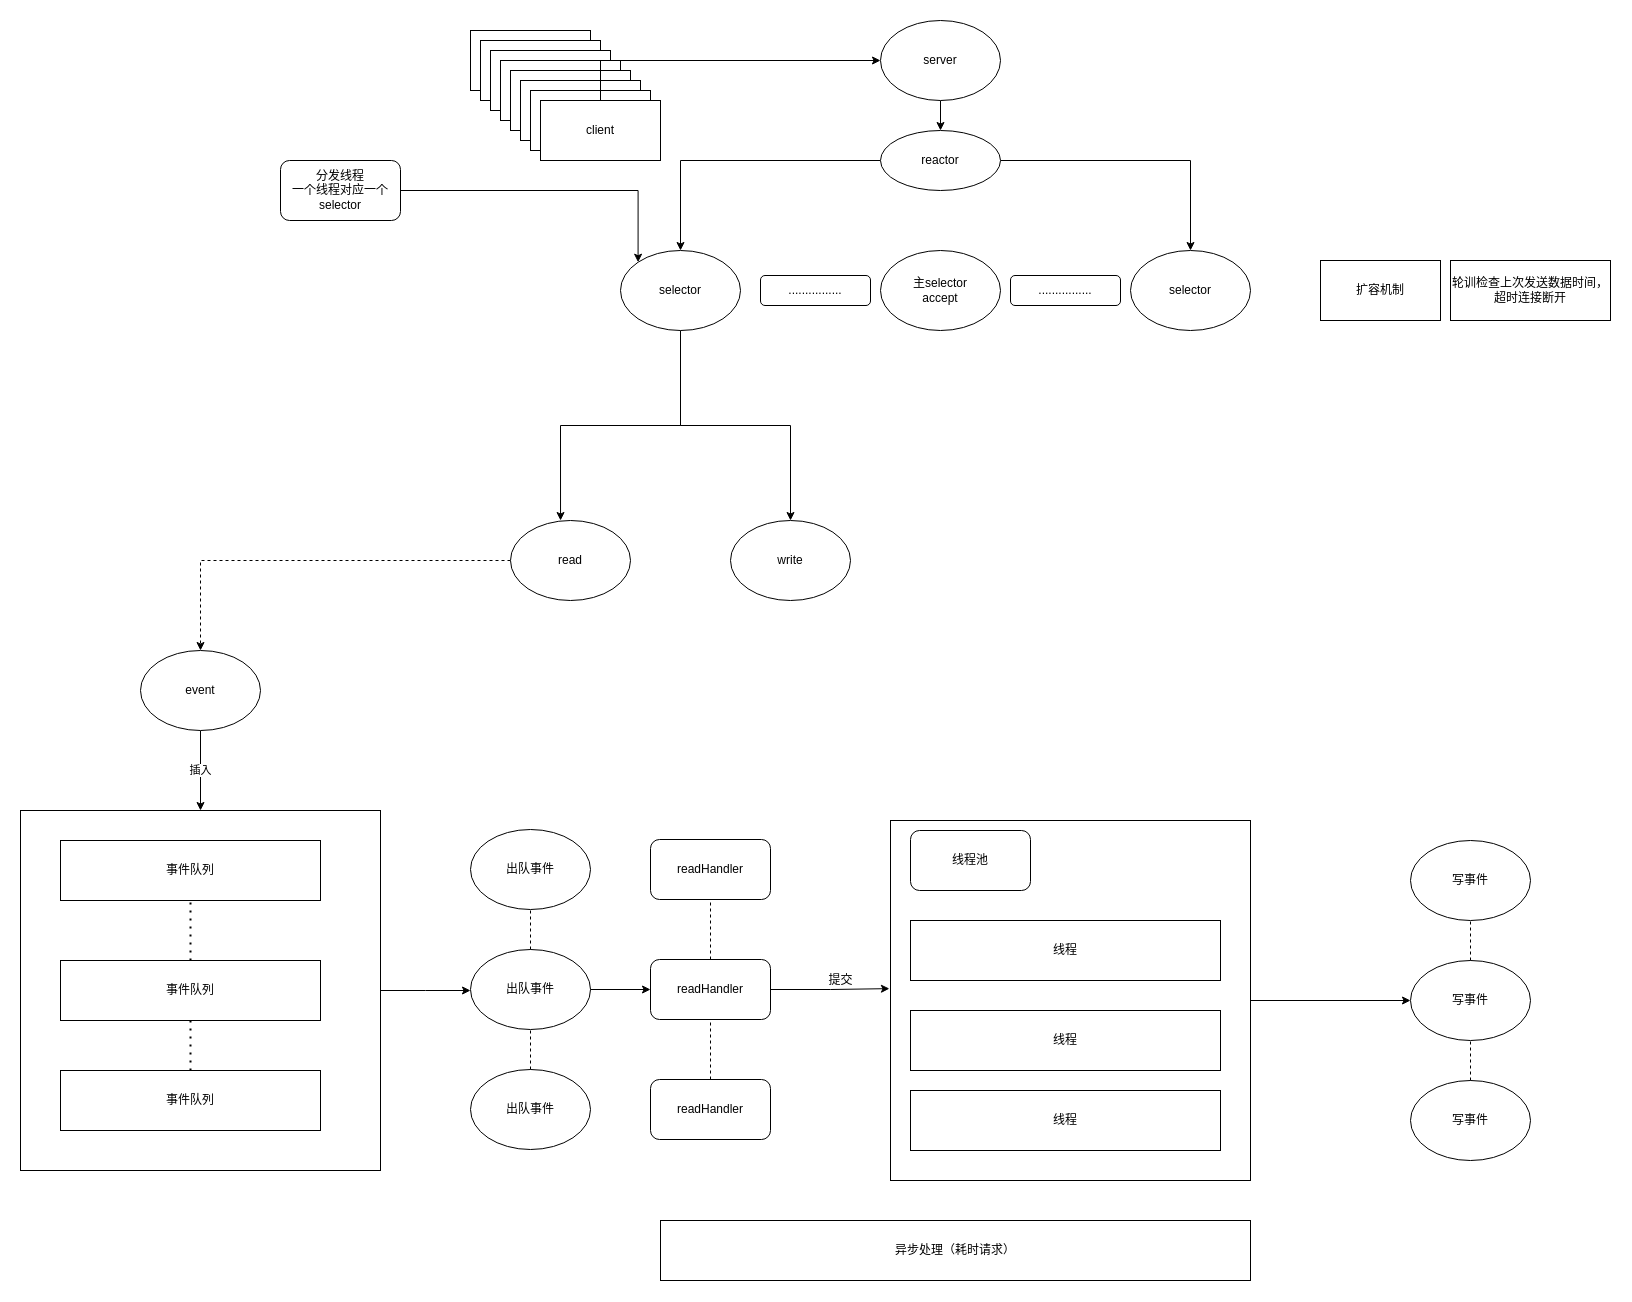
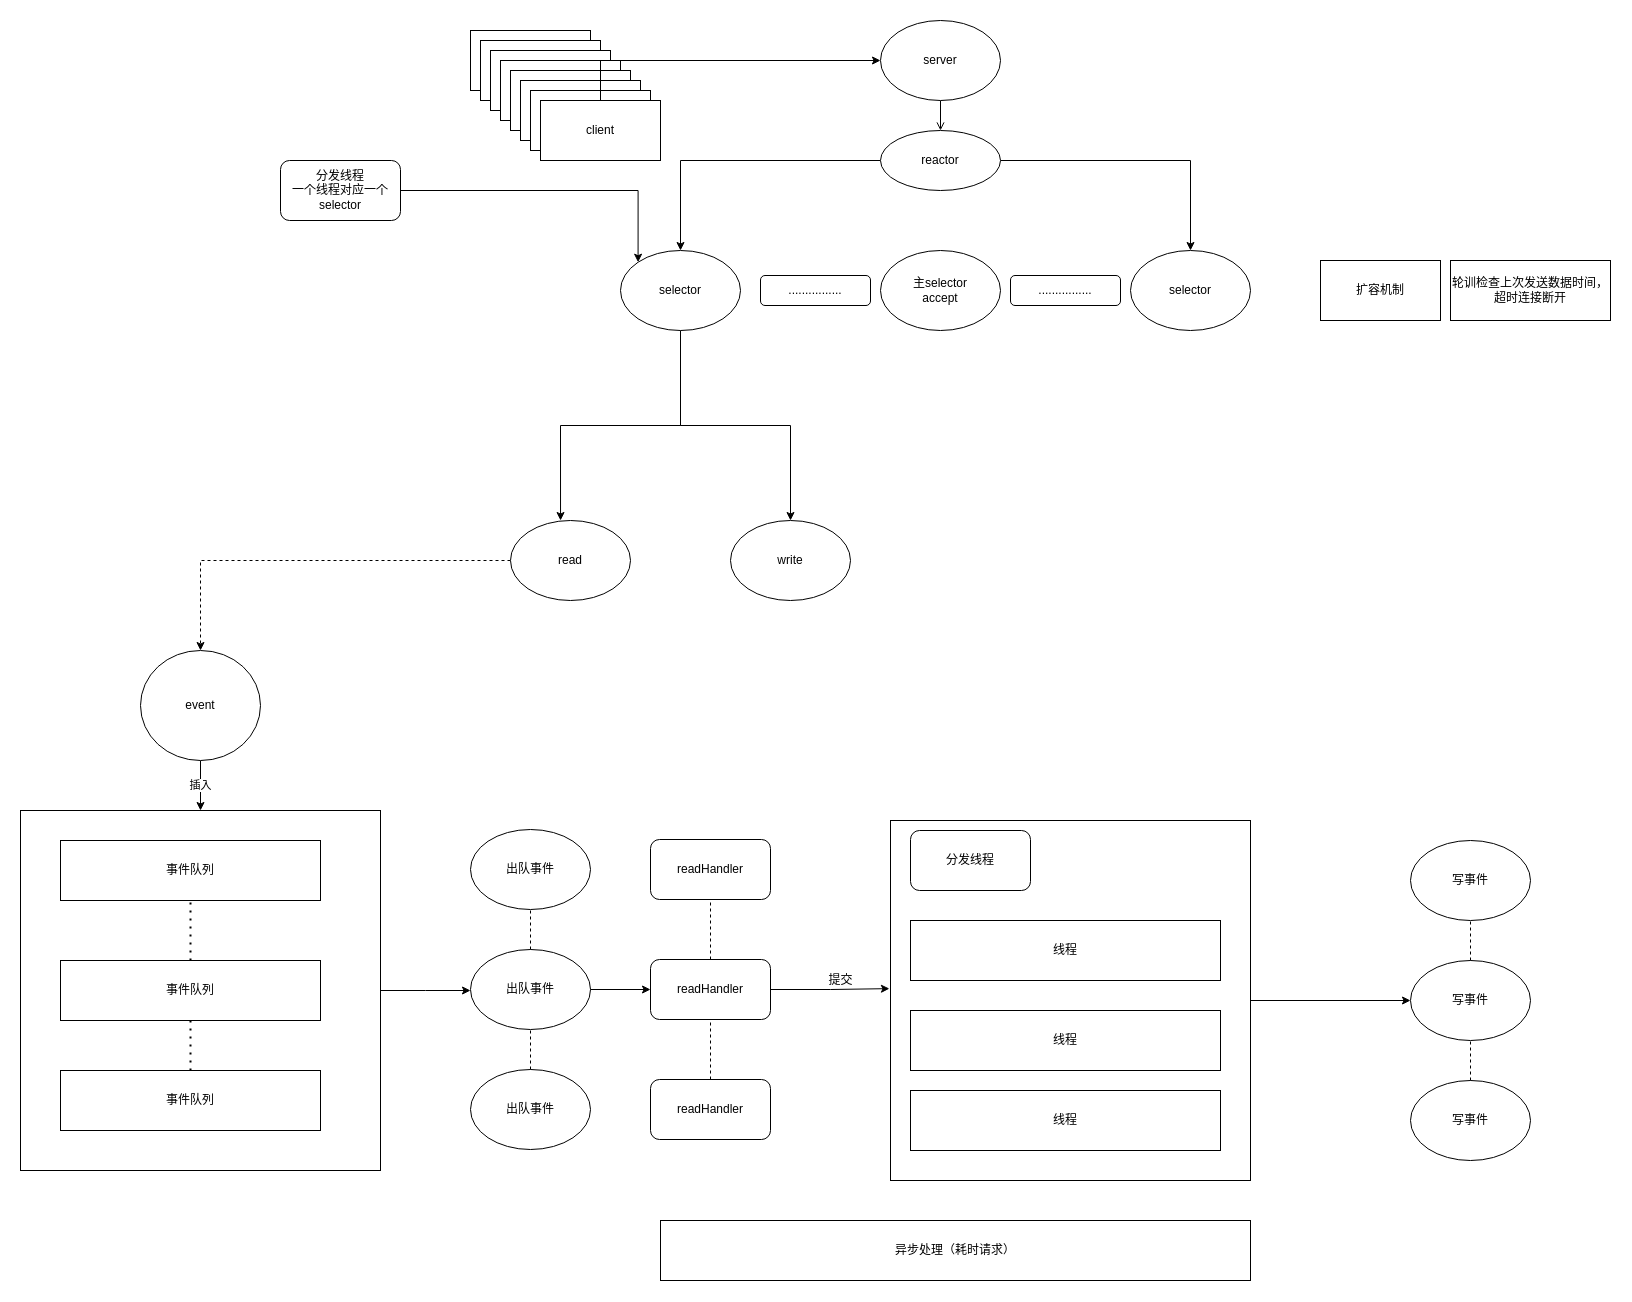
edge "server" -> "reactor": arrowhead classic -> open
node "event": size 120x80 -> 120x110
node "线程池": label "线程池" -> "分发线程"
